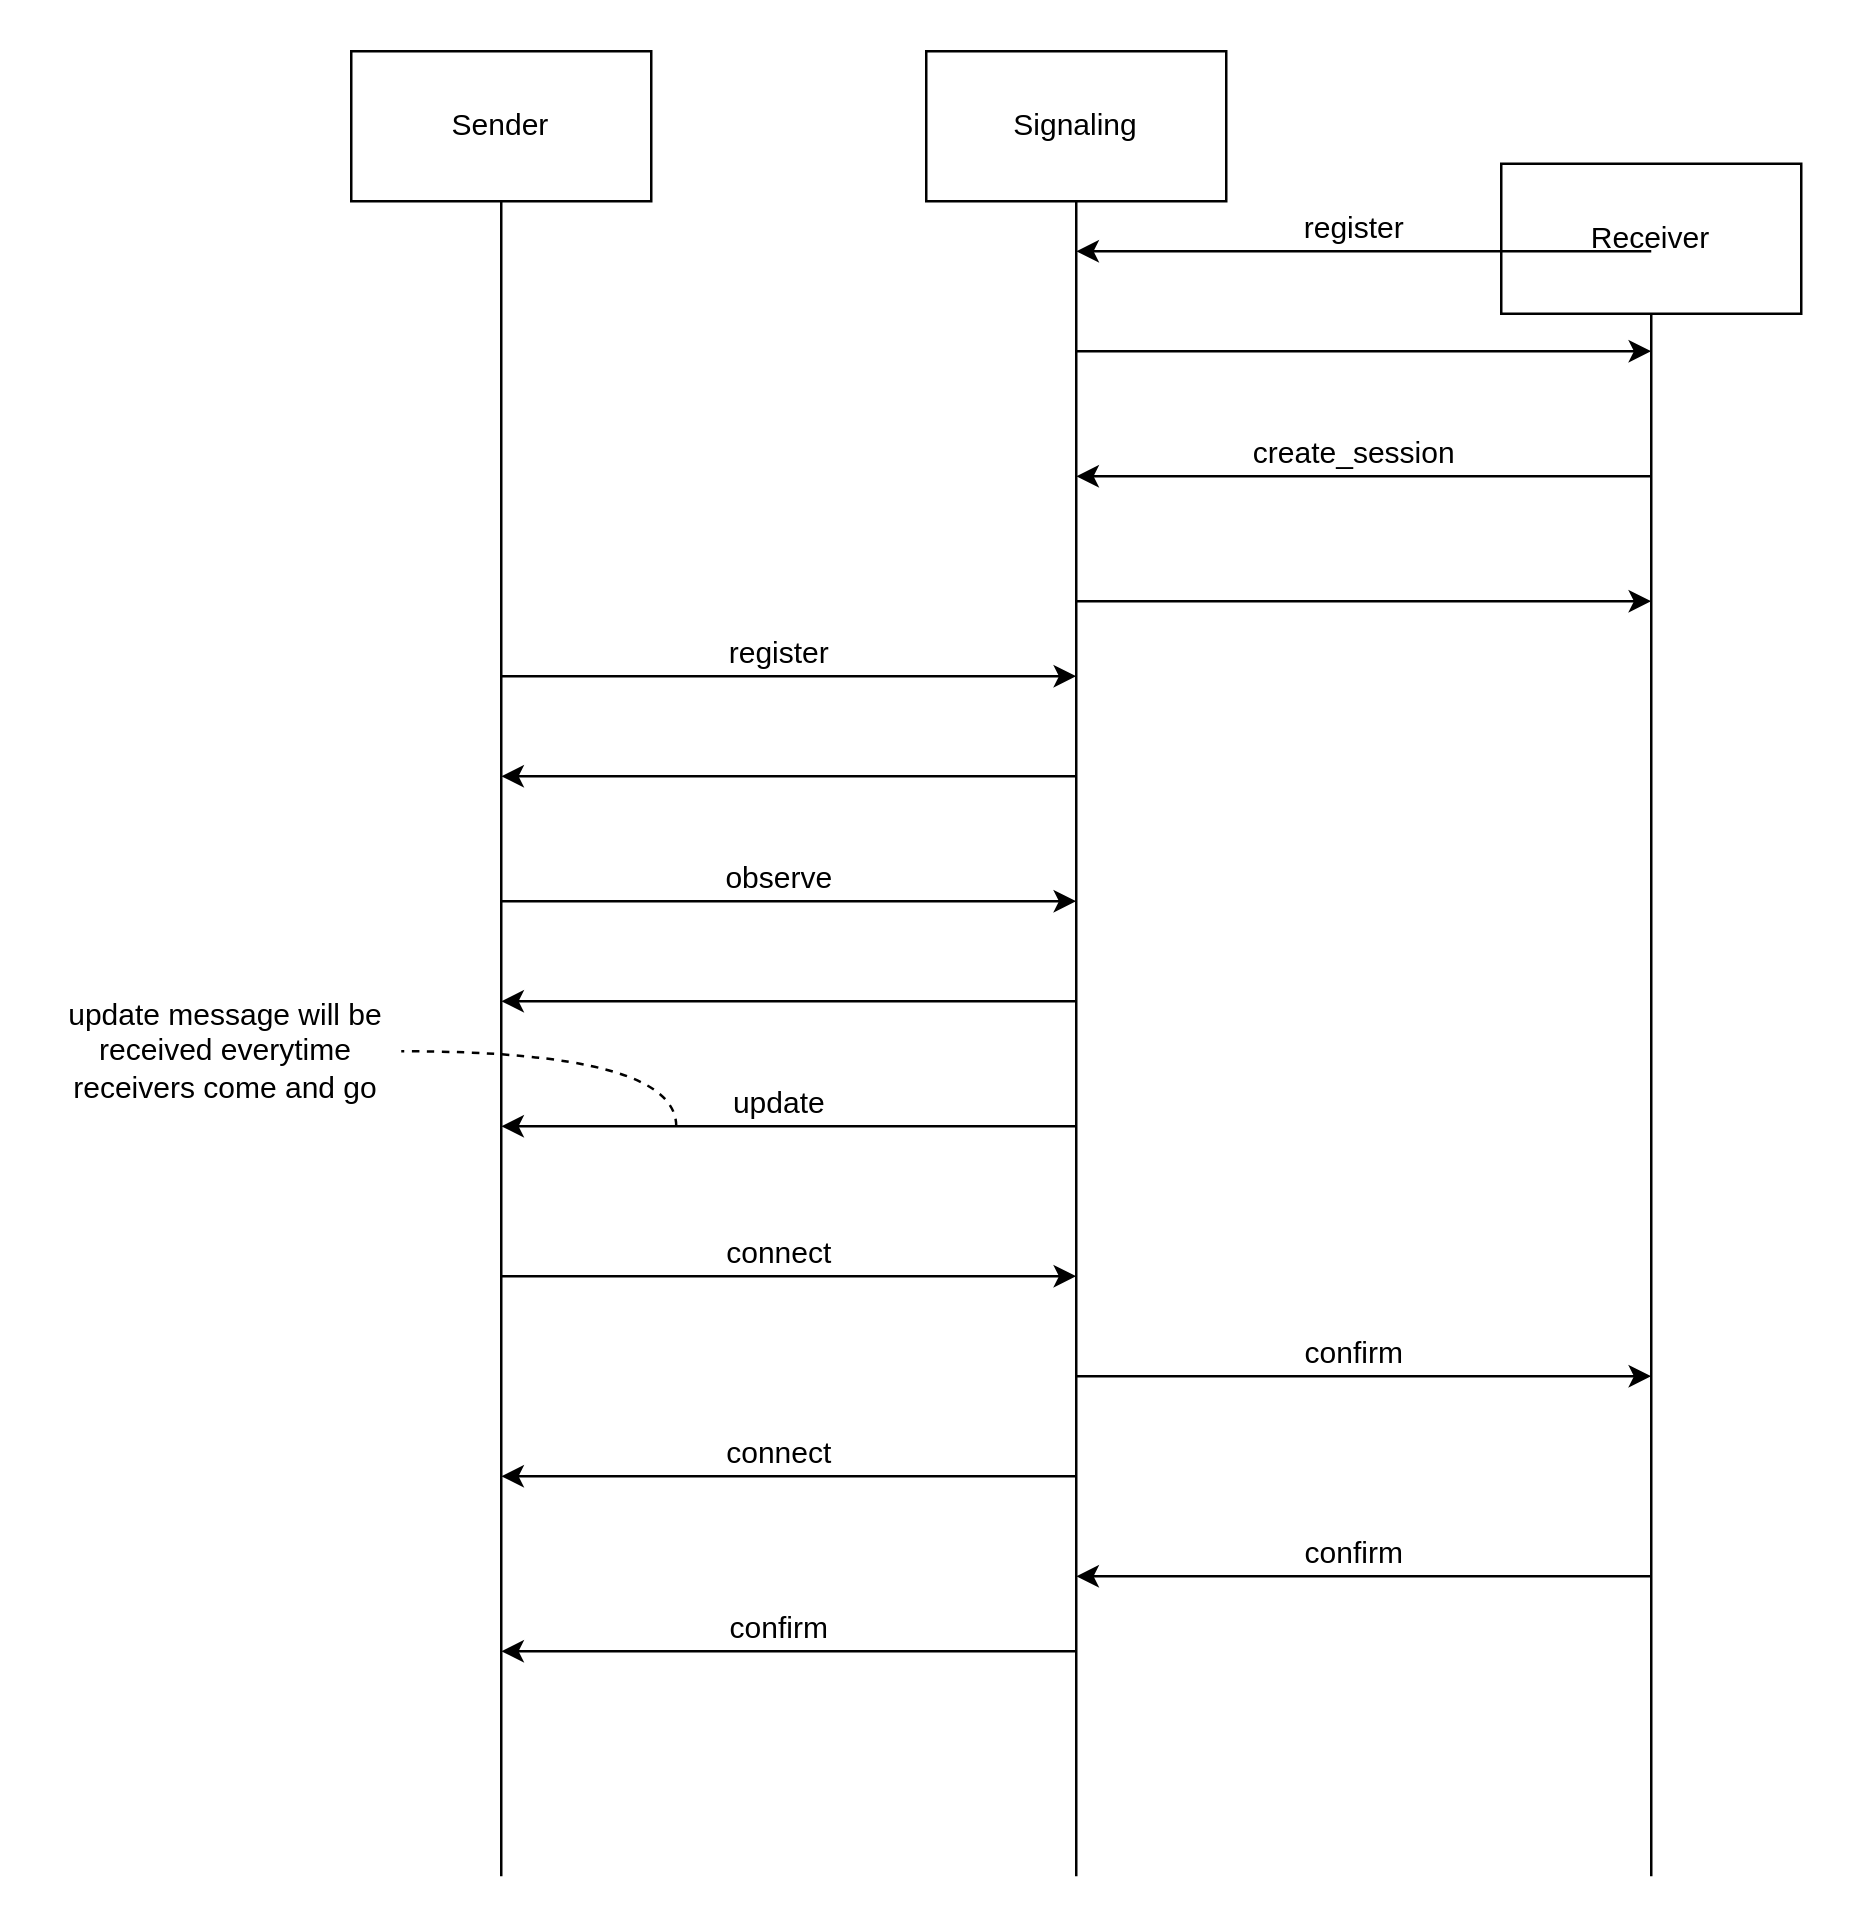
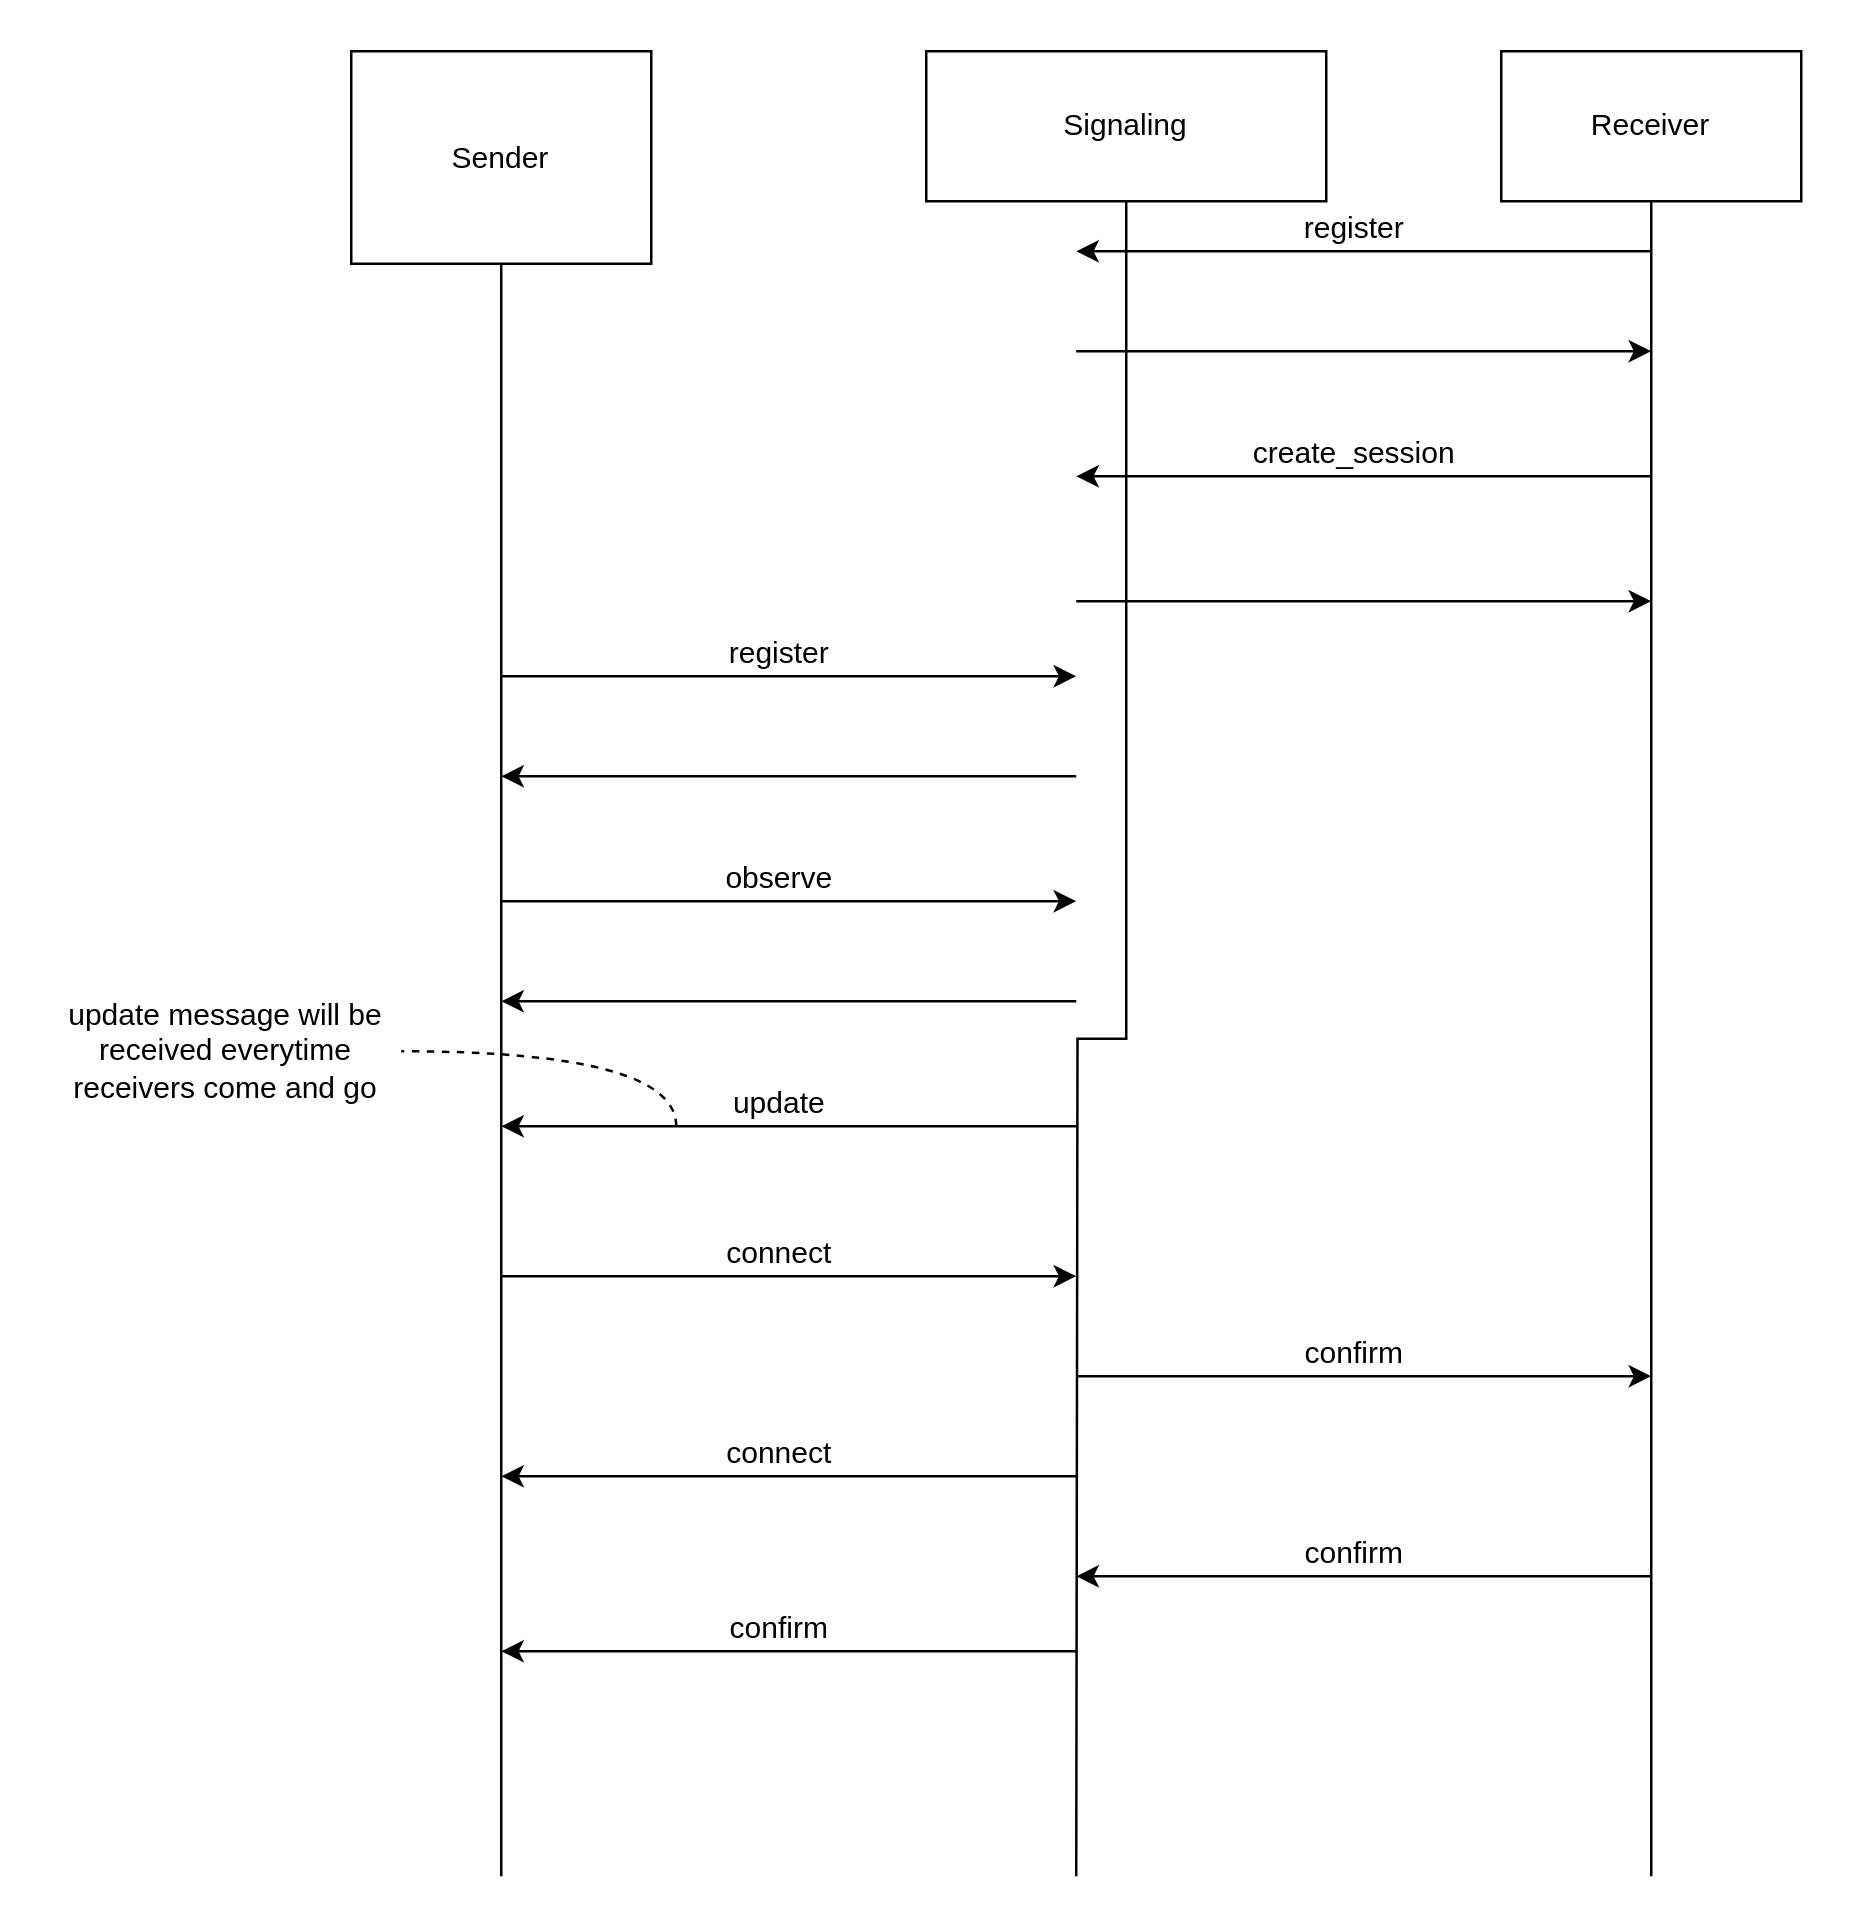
node "Sender": size 300x150 -> 300x213
node "Signaling": size 300x150 -> 400x150
node "Receiver": moved (1651, 239) -> (1651, 126)
